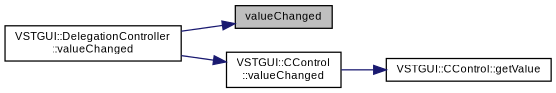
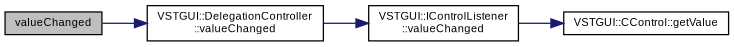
edge "VSTGUI::DelegationController ::valueChanged" -> "valueChanged": reversed
node "VSTGUI::CControl ::valueChanged": label "VSTGUI::CControl ::valueChanged" -> "VSTGUI::IControlListener ::valueChanged"
